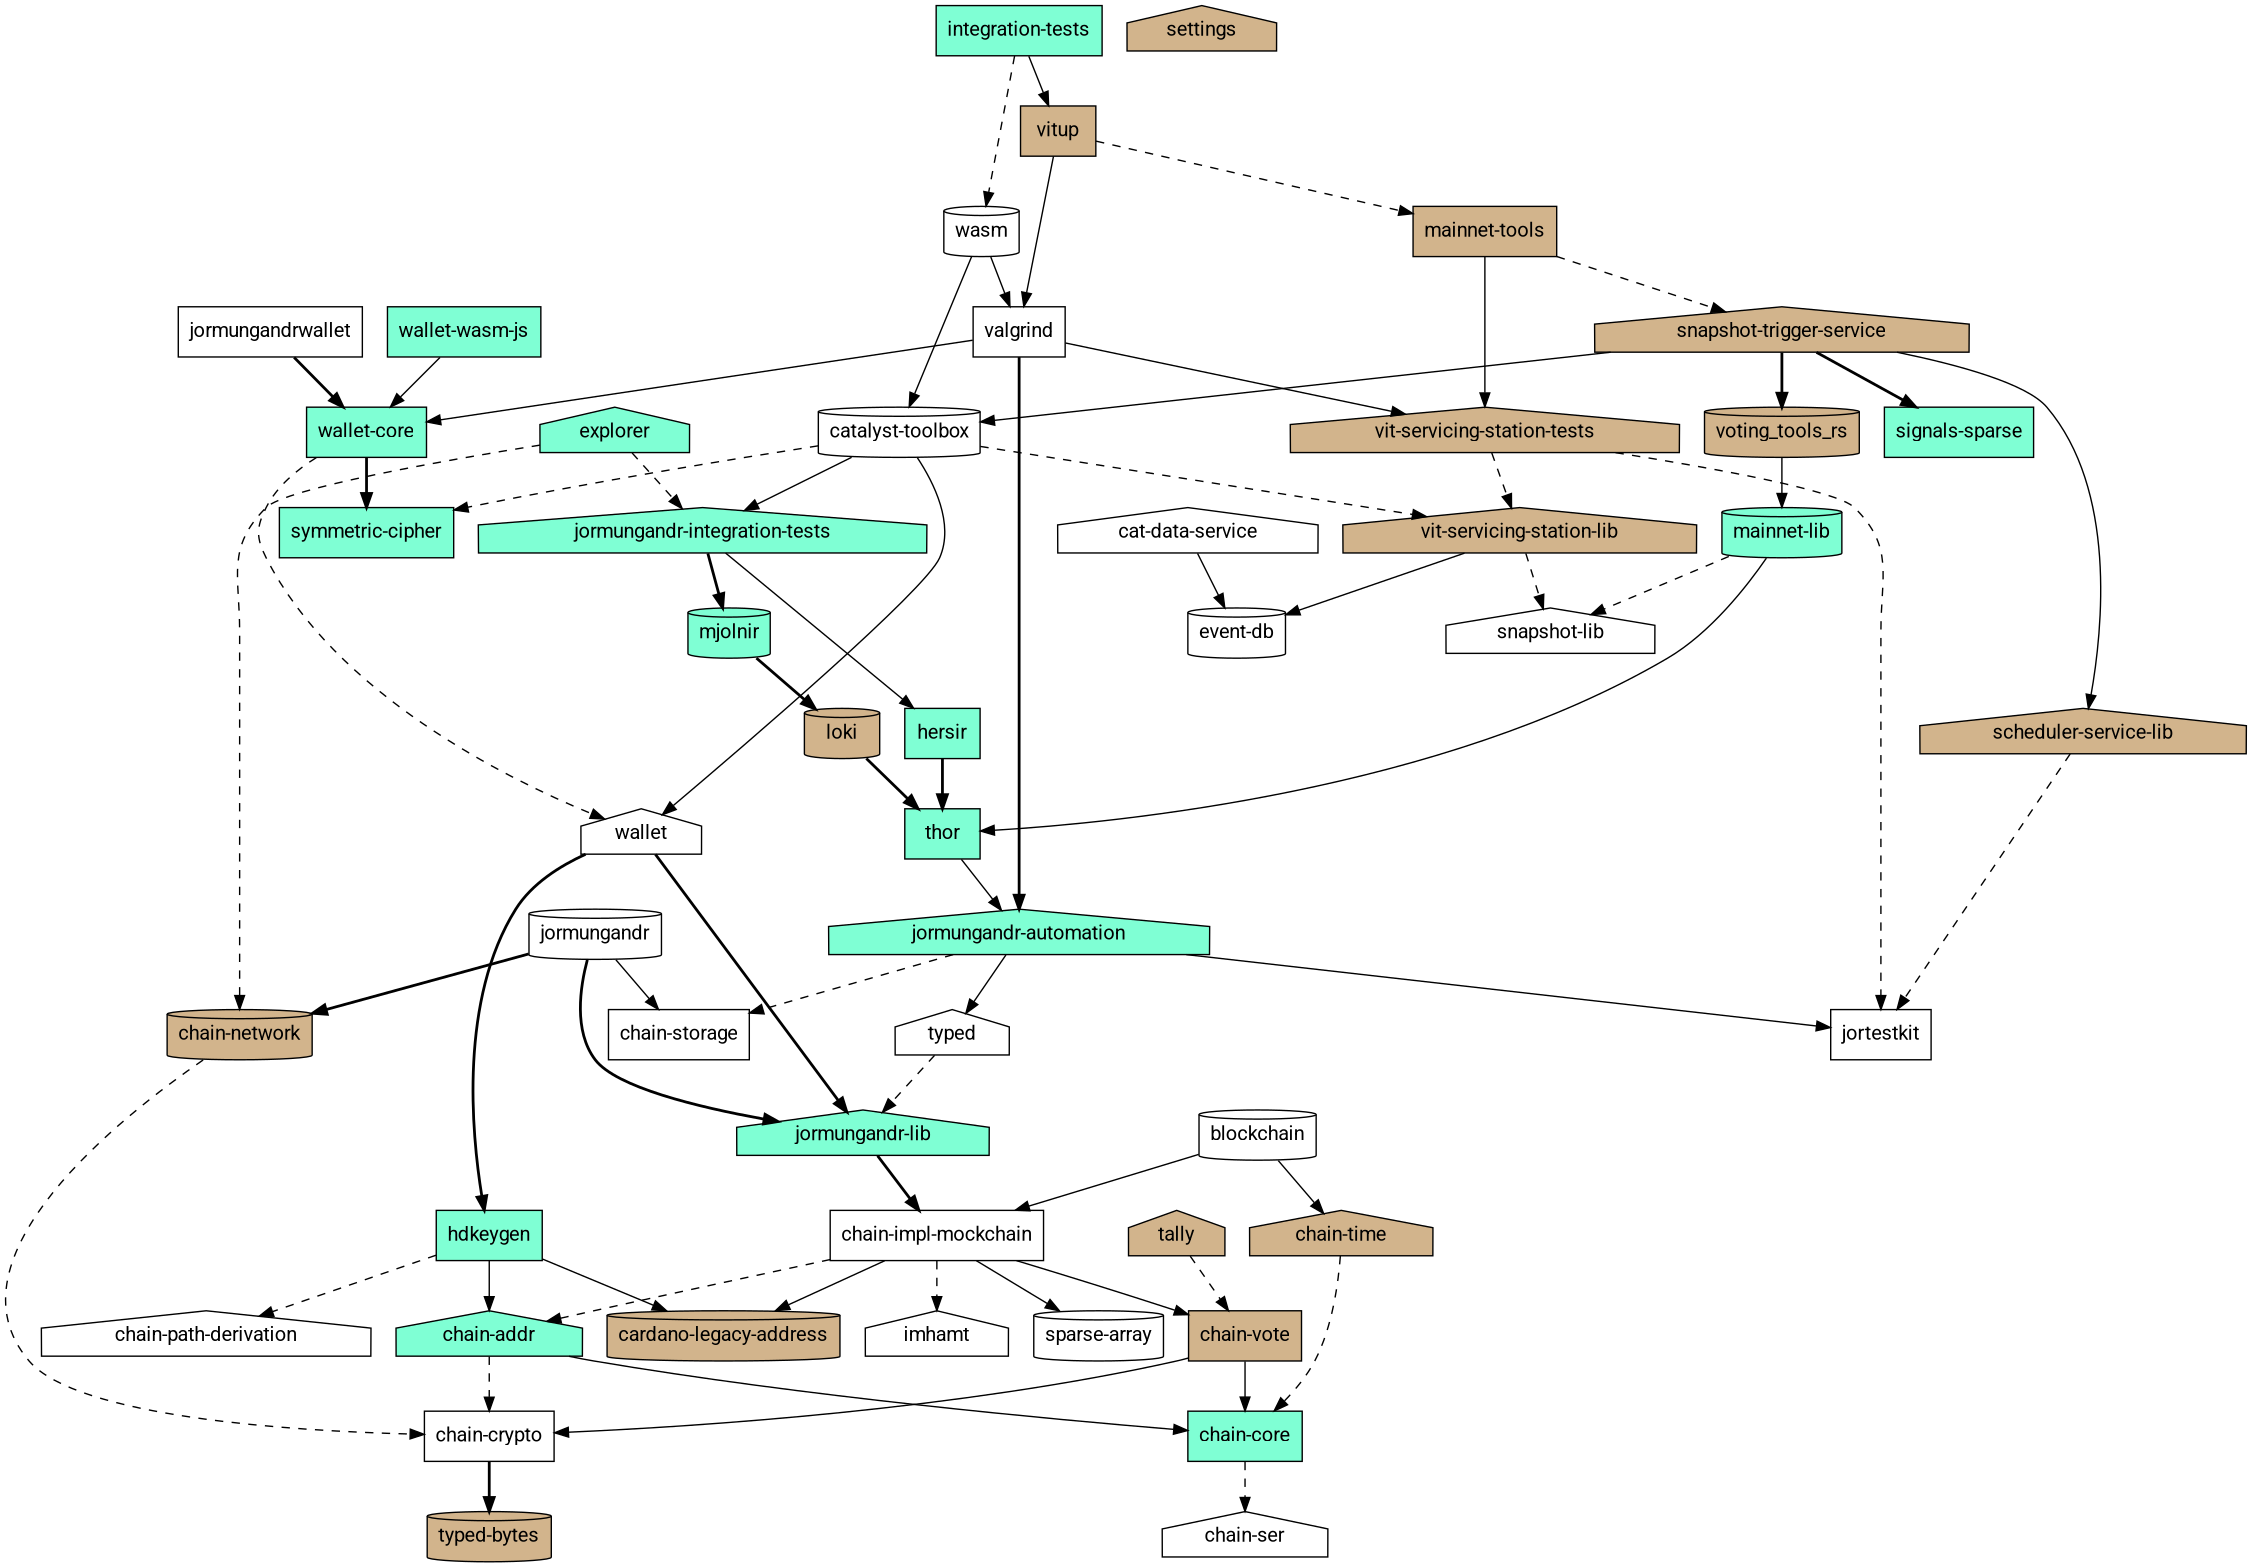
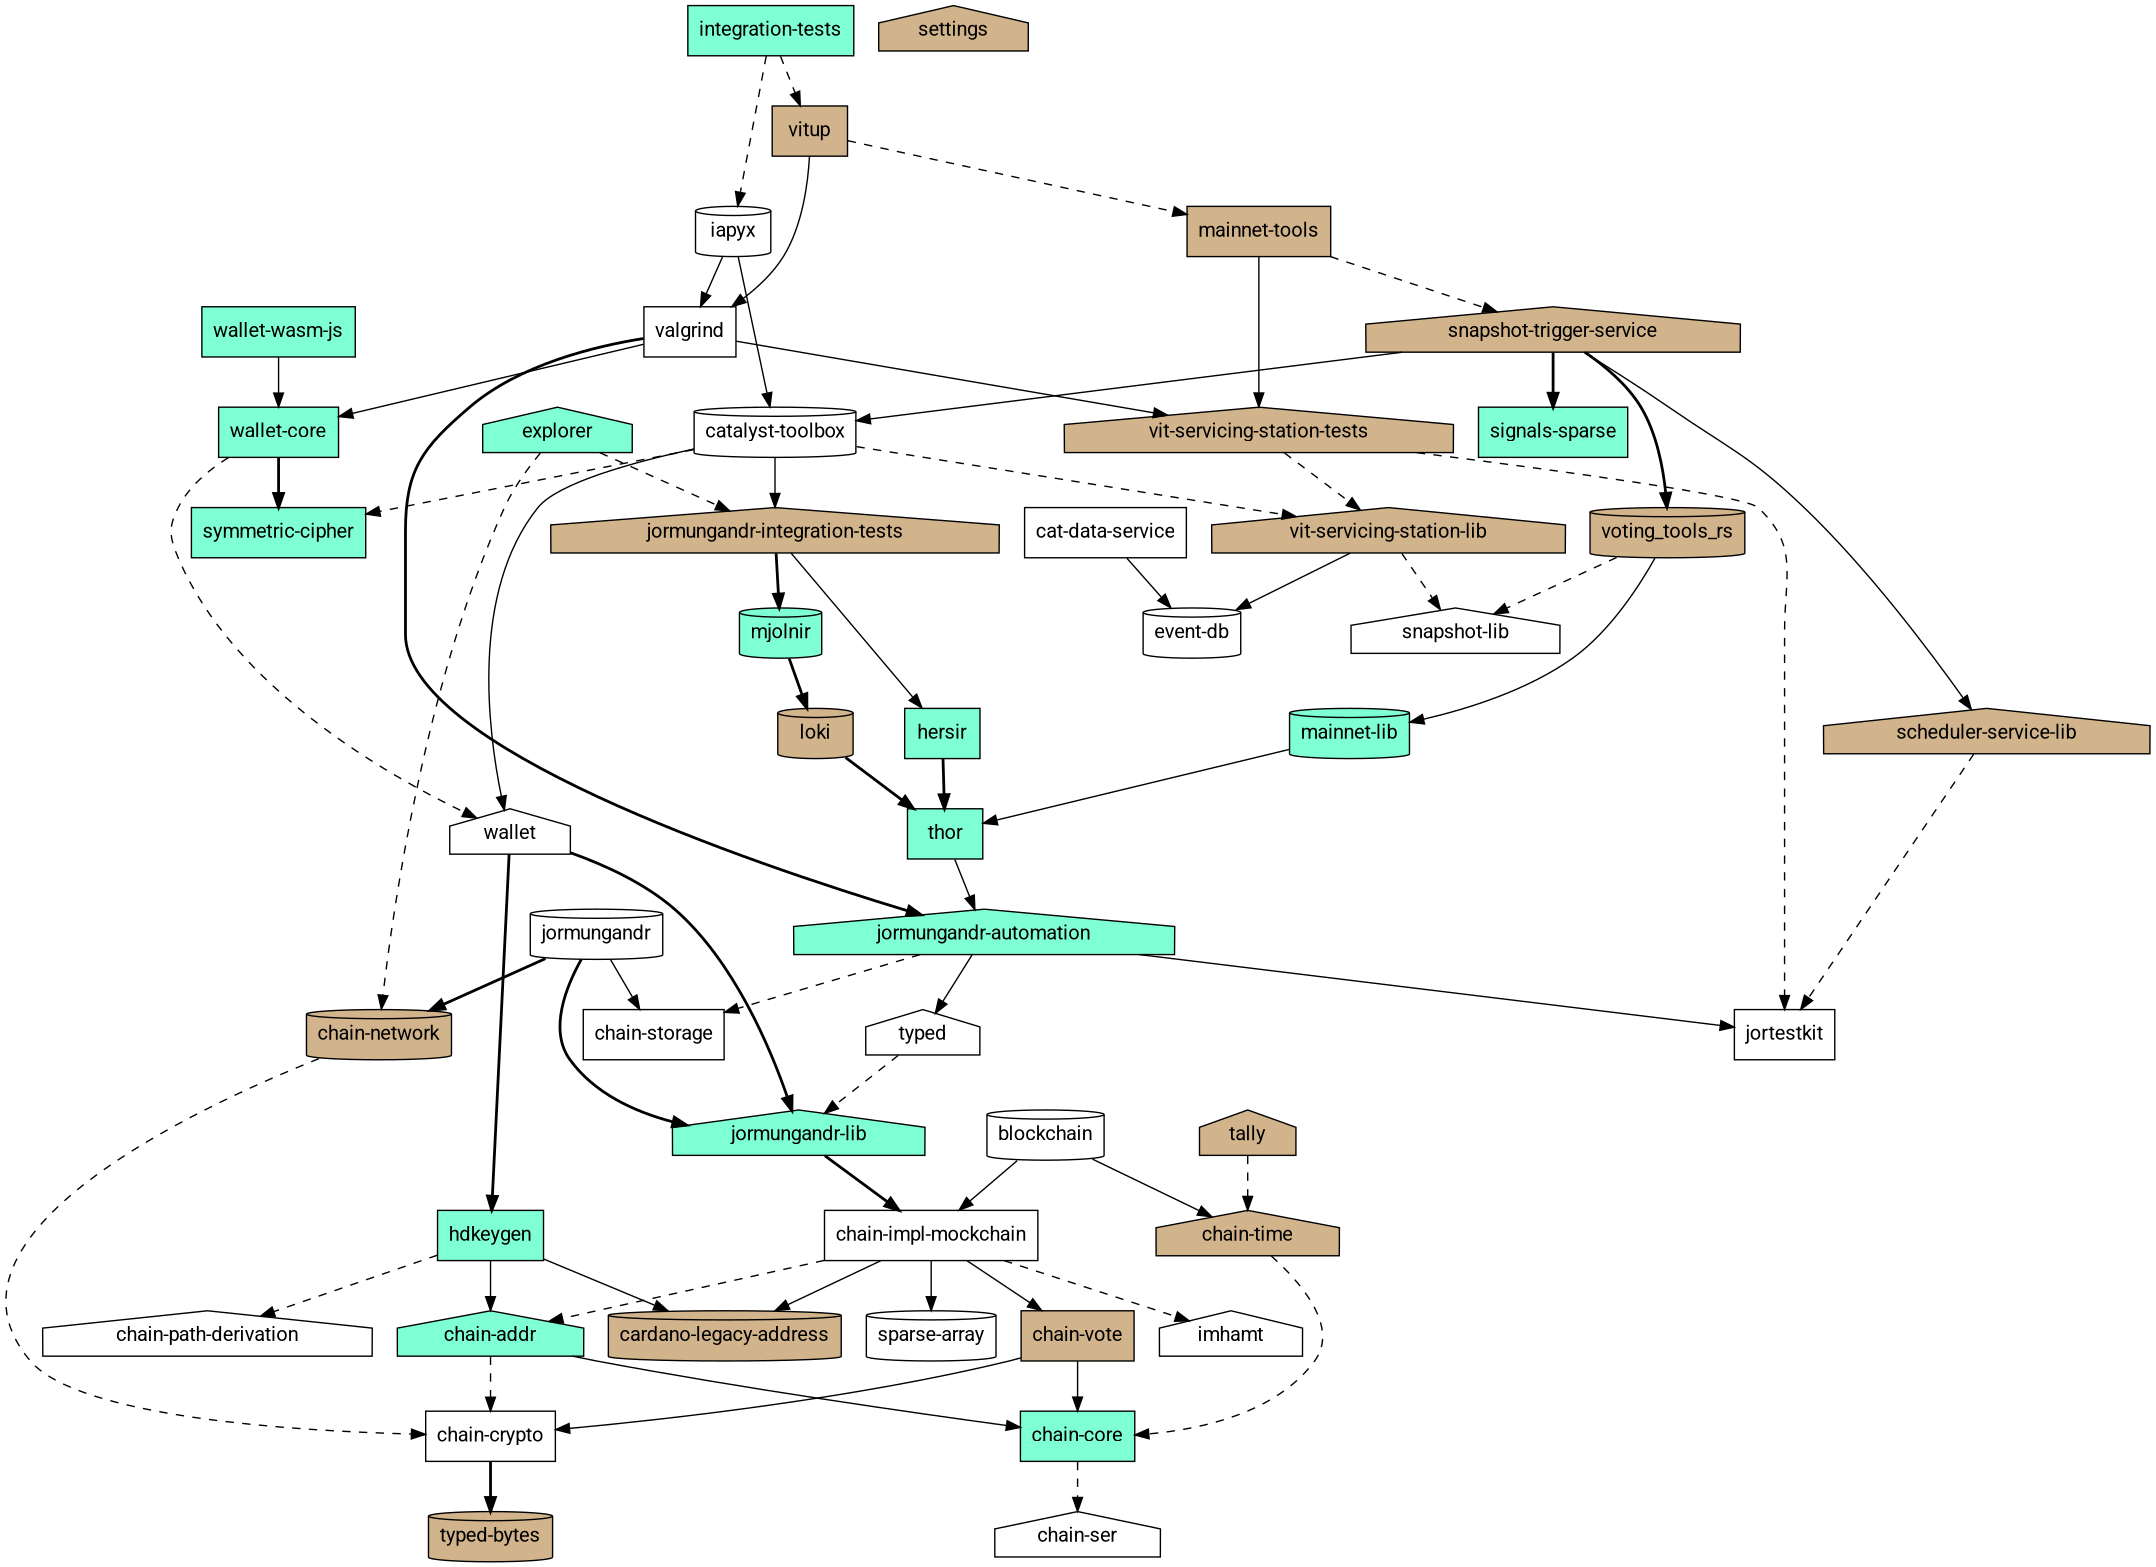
edge "integration-tests" -> "vitup": style solid -> dashed
node "wasm": label "wasm" -> "iapyx"
node "jormungandrwallet": removed
node "jormungandr-integration-tests": fillcolor aquamarine -> tan
node "cat-data-service": shape house -> box
edge "mainnet-lib" -> "snapshot-lib": now "voting_tools_rs" -> "snapshot-lib"
edge "tally" -> "chain-vote": now "tally" -> "chain-time"
